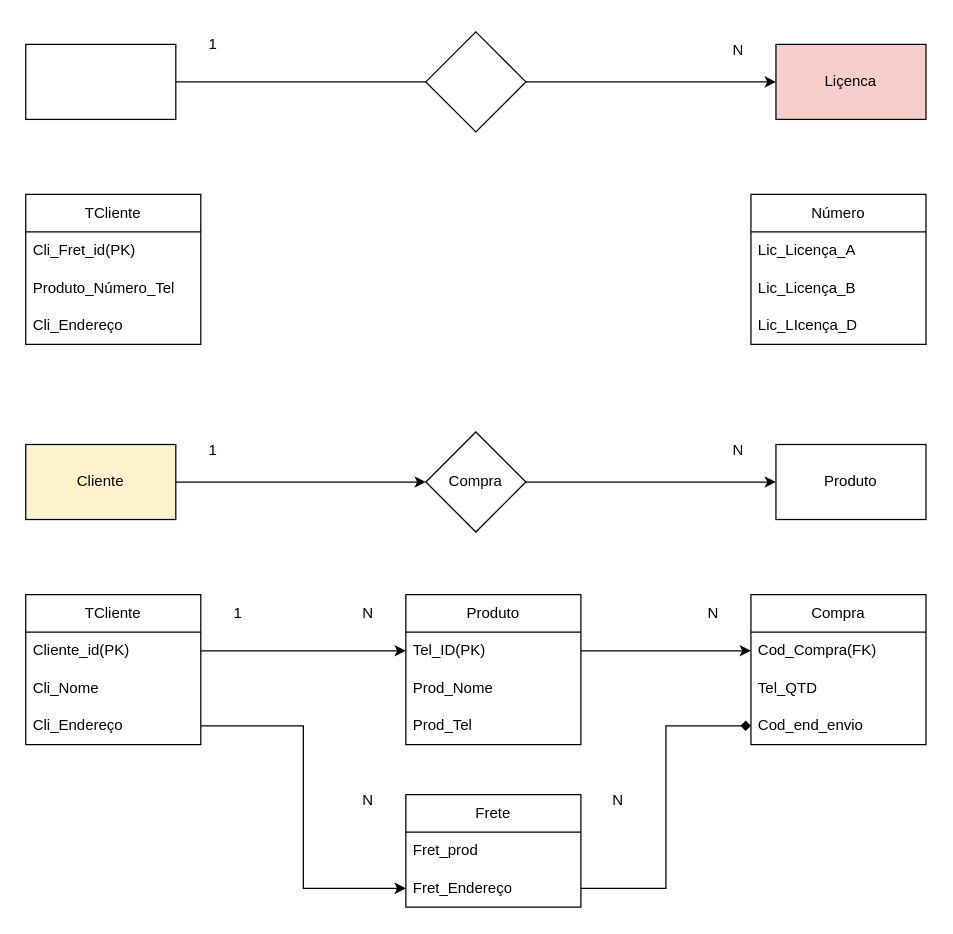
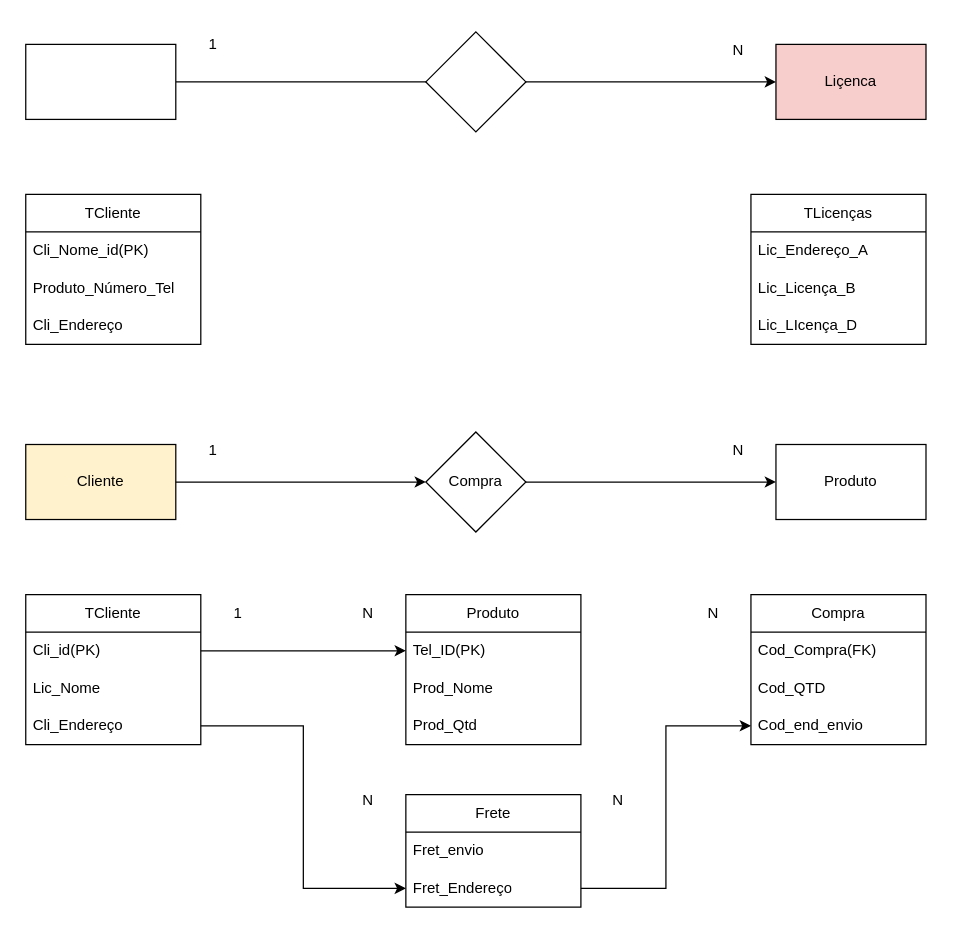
node "Número": label "Número" -> "TLicenças"
node "Cli_Fret_id(PK)": label "Cli_Fret_id(PK)" -> "Cli_Nome_id(PK)"
node "Lic_Licença_A": label "Lic_Licença_A" -> "Lic_Endereço_A"
node "Cliente_id(PK)": label "Cliente_id(PK)" -> "Cli_id(PK)"
edge "Tel_ID(PK)" -> "Cod_Compra(FK)": removed
node "Cli_Nome": label "Cli_Nome" -> "Lic_Nome"
node "Tel_QTD": label "Tel_QTD" -> "Cod_QTD"
node "Prod_Tel": label "Prod_Tel" -> "Prod_Qtd"
edge "Fret_Endereço" -> "Cod_end_envio": arrowhead diamond -> classic
node "Fret_prod": label "Fret_prod" -> "Fret_envio"
